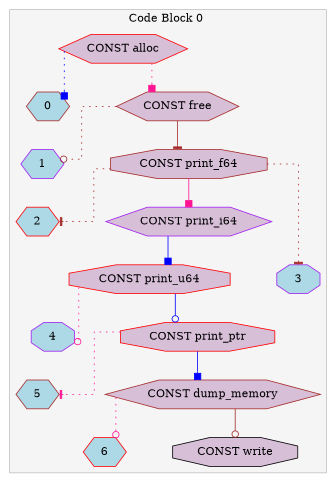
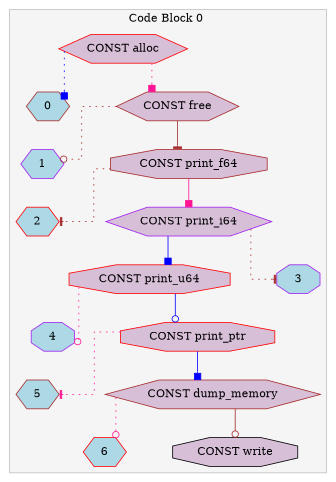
edge "CONST print_f64" -> "3": now "CONST print_i64" -> "3"
